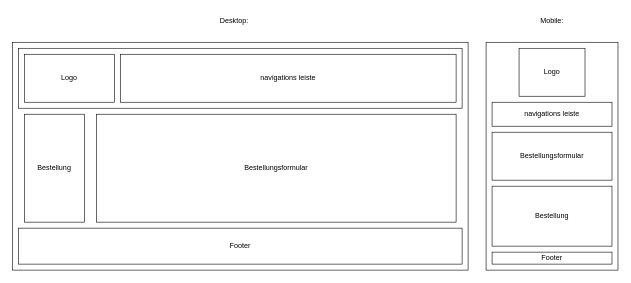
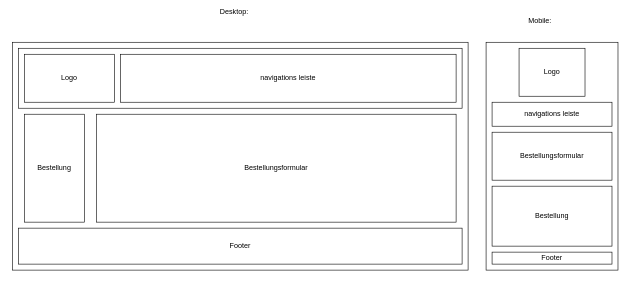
node "Desktop:": moved (234, 21) -> (234, 12)
node "Mobile:": moved (552, 21) -> (540, 21)
